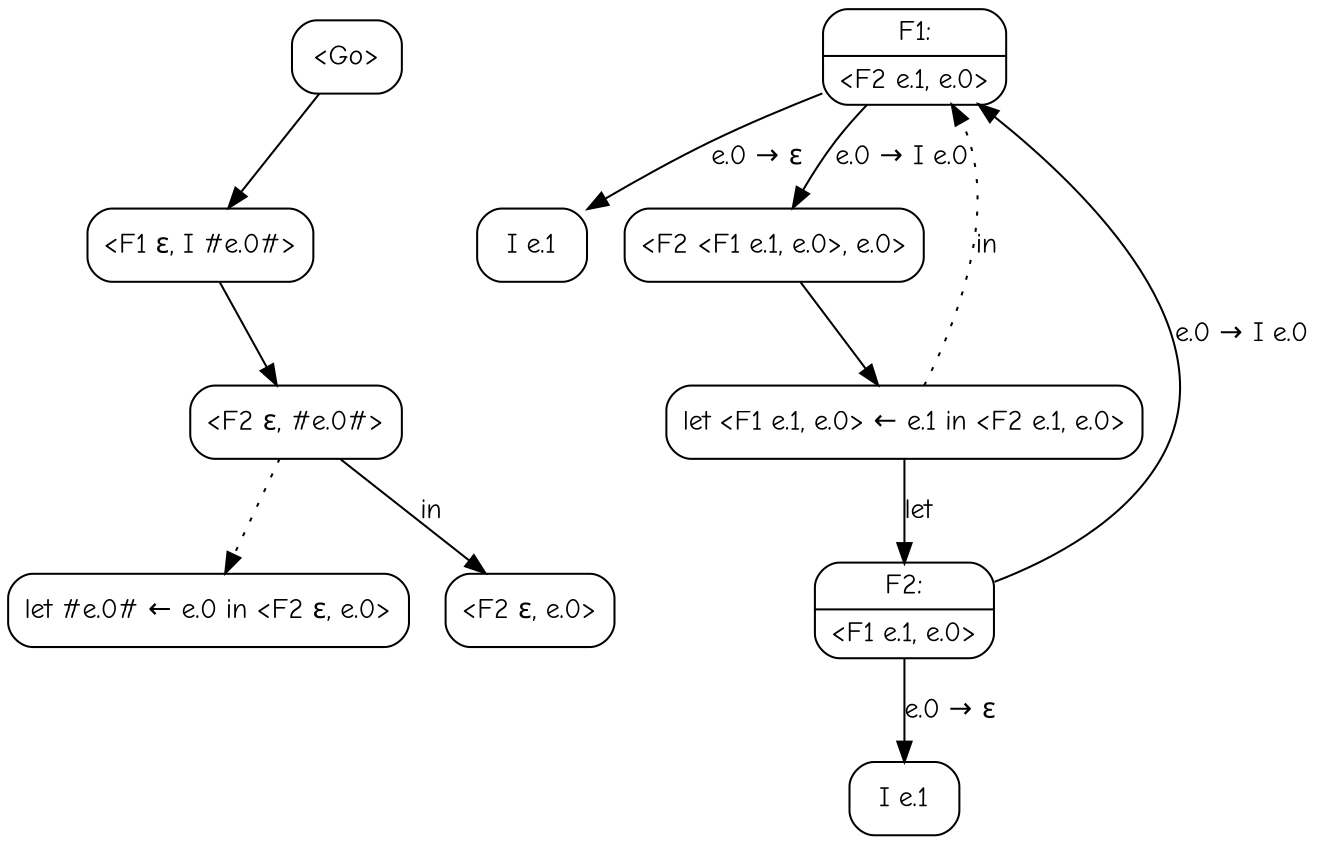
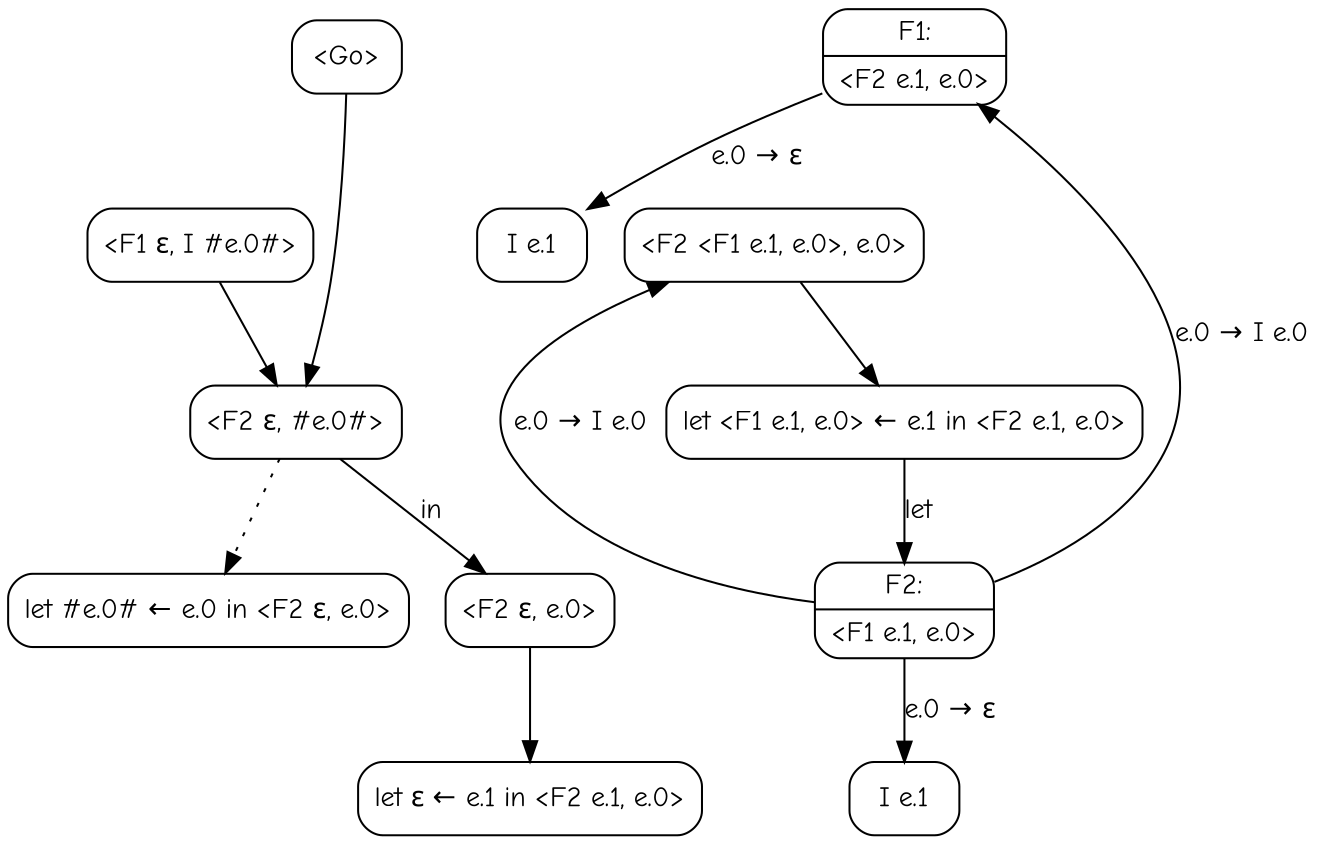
edge "<Go>" -> "<F1 ε, I #e.0#>": now "<Go>" -> "<F2 ε, #e.0#>"
edge "F1:" -> "<F2 <F1 e.1, e.0>, e.0>": now "F2:" -> "<F2 <F1 e.1, e.0>, e.0>"
edge "let <F1 e.1, e.0> ← e.1 in <F2 e.1, e.0>" -> "F1:": removed, label "in"
node "let ε ← e.1 in <F2 e.1, e.0>": added
